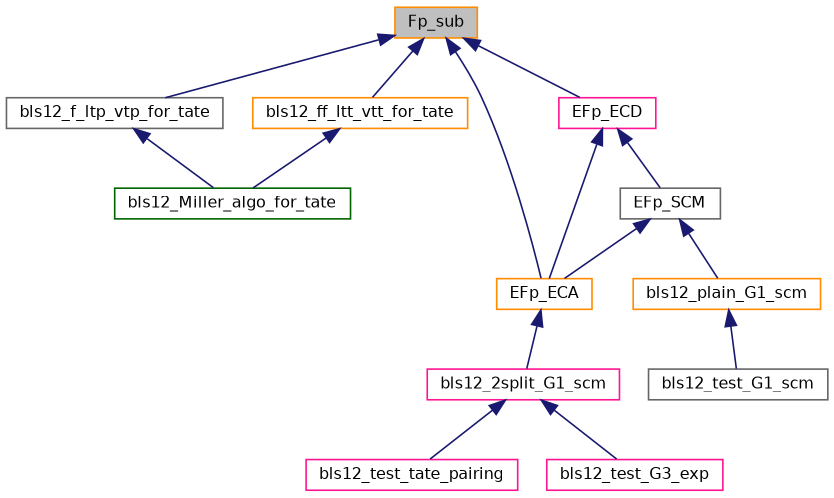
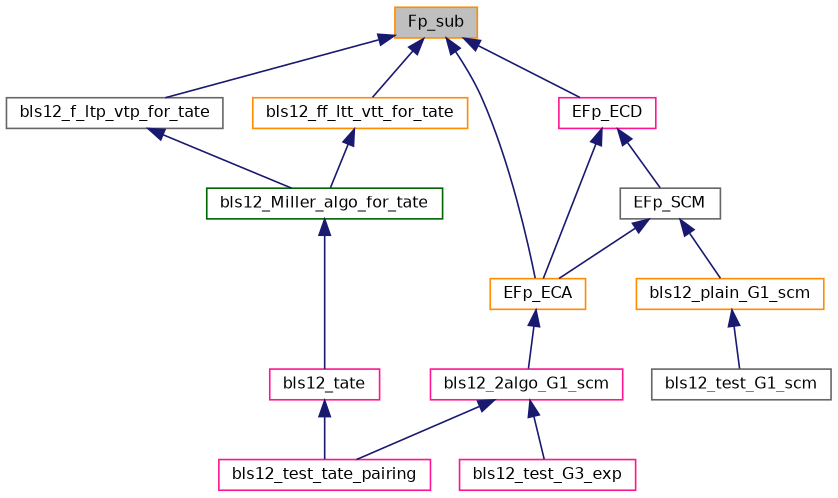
node "bls12_tate": added
node "bls12_2split_G1_scm": label "bls12_2split_G1_scm" -> "bls12_2algo_G1_scm"
